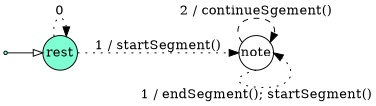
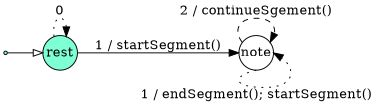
edge "rest" -> "note": style dotted -> solid
